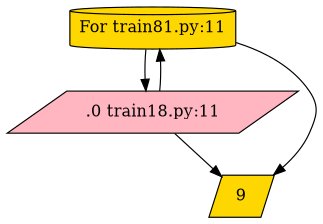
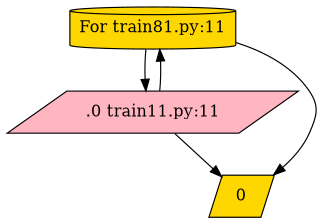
node ".0 train18.py:11": label ".0 train18.py:11" -> ".0 train11.py:11"
node "9": label "9" -> "0"
